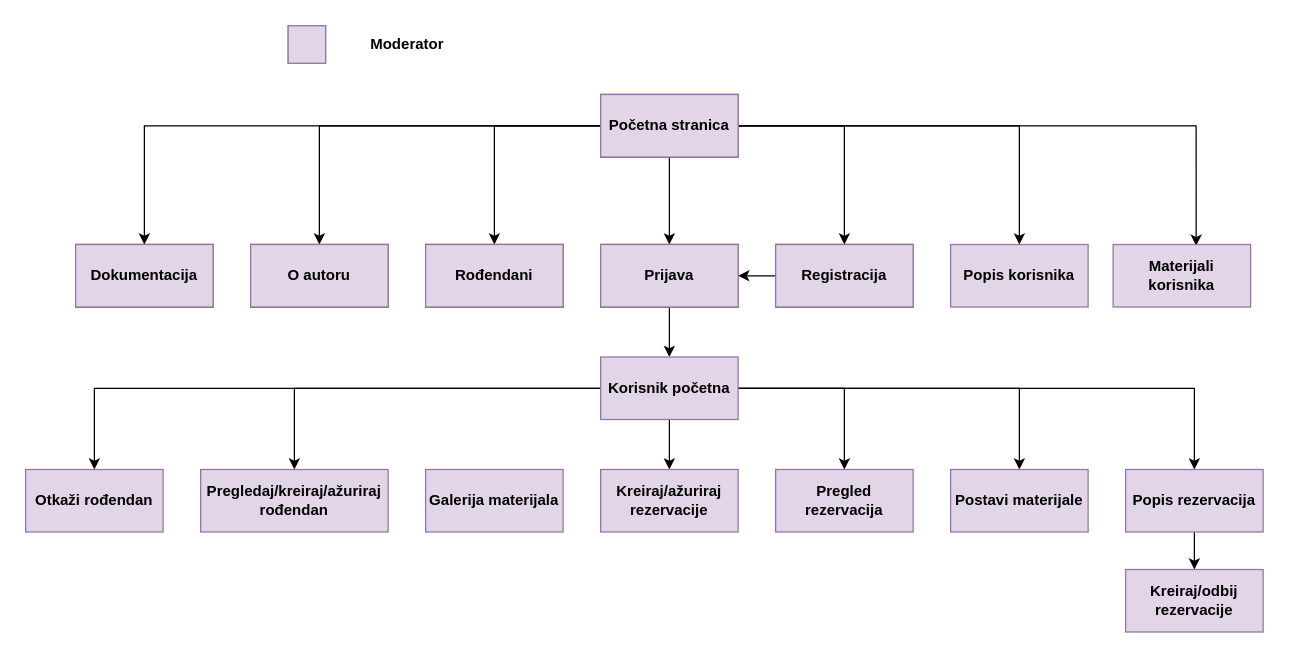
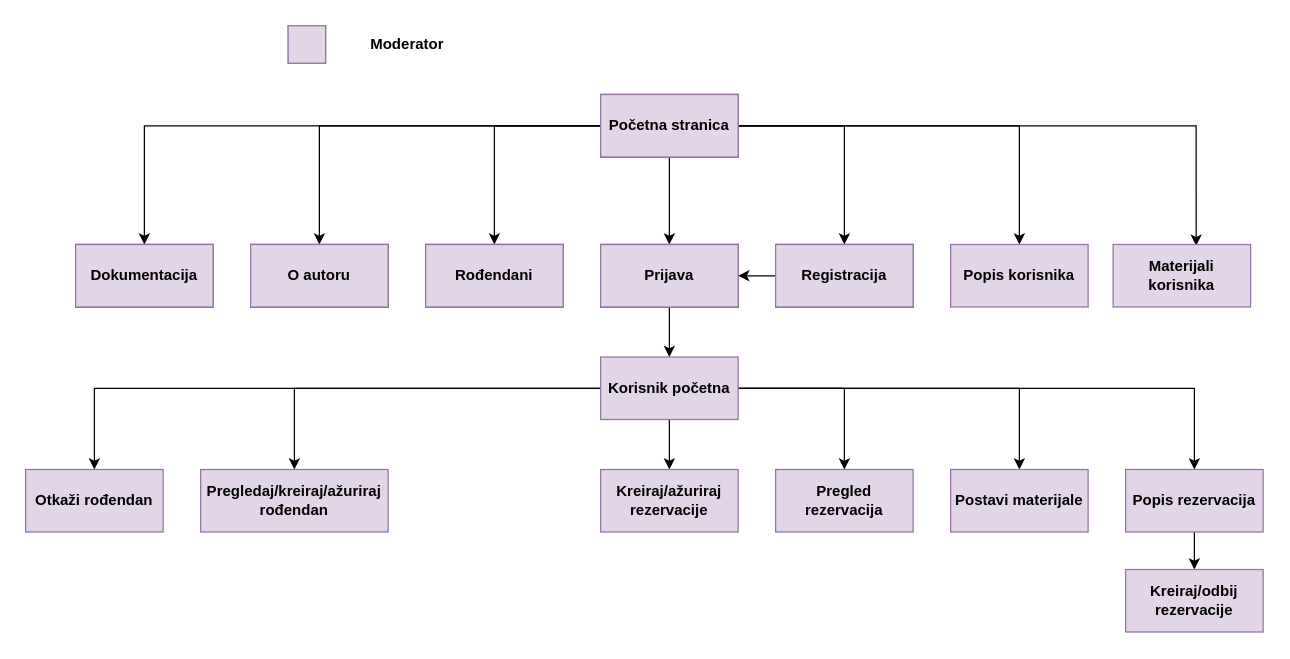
node "Galerija materijala": removed
